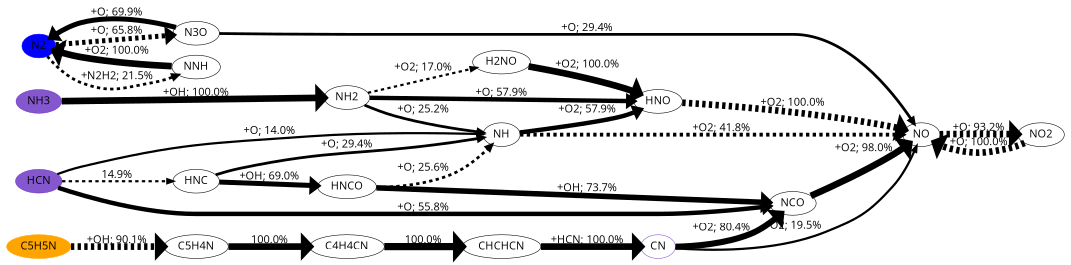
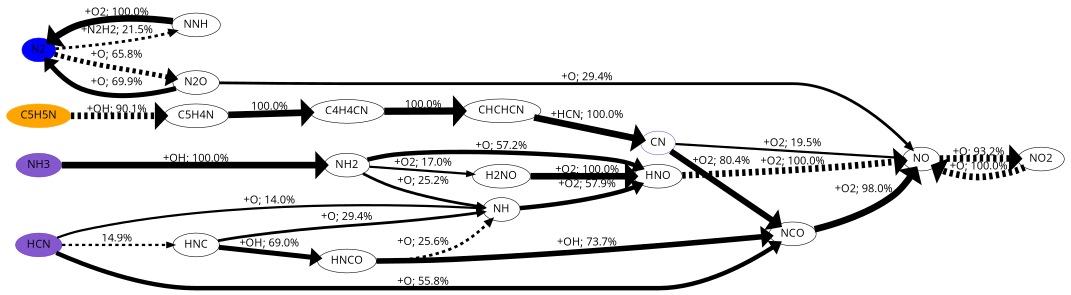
node "N3O": label "N3O" -> "N2O"
edge "NH2" -> "H2NO": style dashed -> bold
edge "NH2" -> "HNO": label "+O; 57.9%" -> "+O; 57.2%"
edge "NH" -> "NO": removed, label "+O2; 41.8%"
